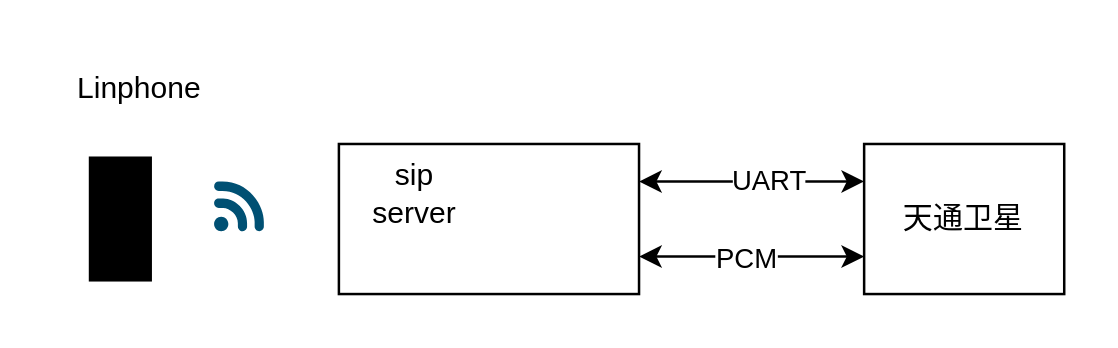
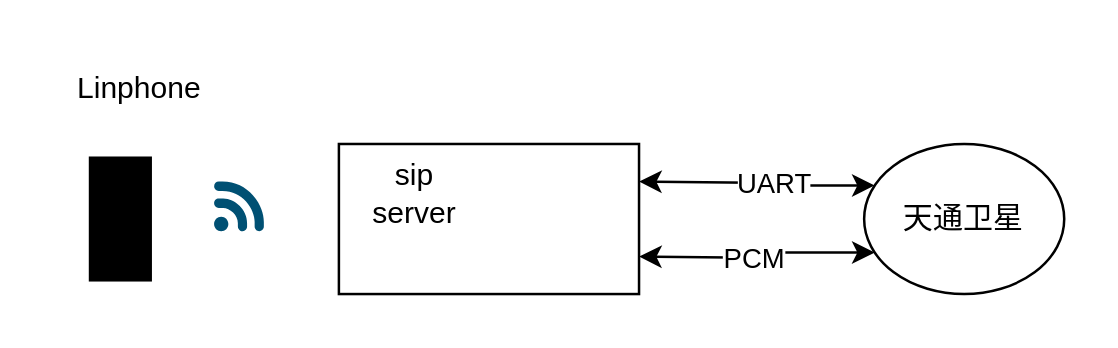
node "天通卫星": shape rectangle -> ellipse
